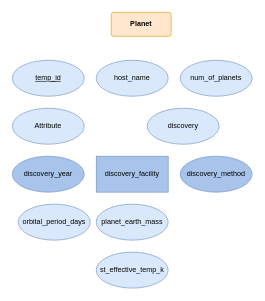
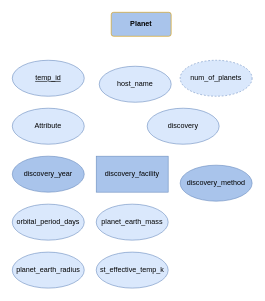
node "Planet": fillcolor #ffe6cc -> #a9c4eb
node "host_name": moved (132, 78) -> (135, 84)
node "num_of_planets": style solid -> dashed
node "discovery_method": moved (216, 174) -> (216, 183)
node "orbital_period_days": moved (54, 222) -> (48, 222)
node "planet_earth_radius": added
